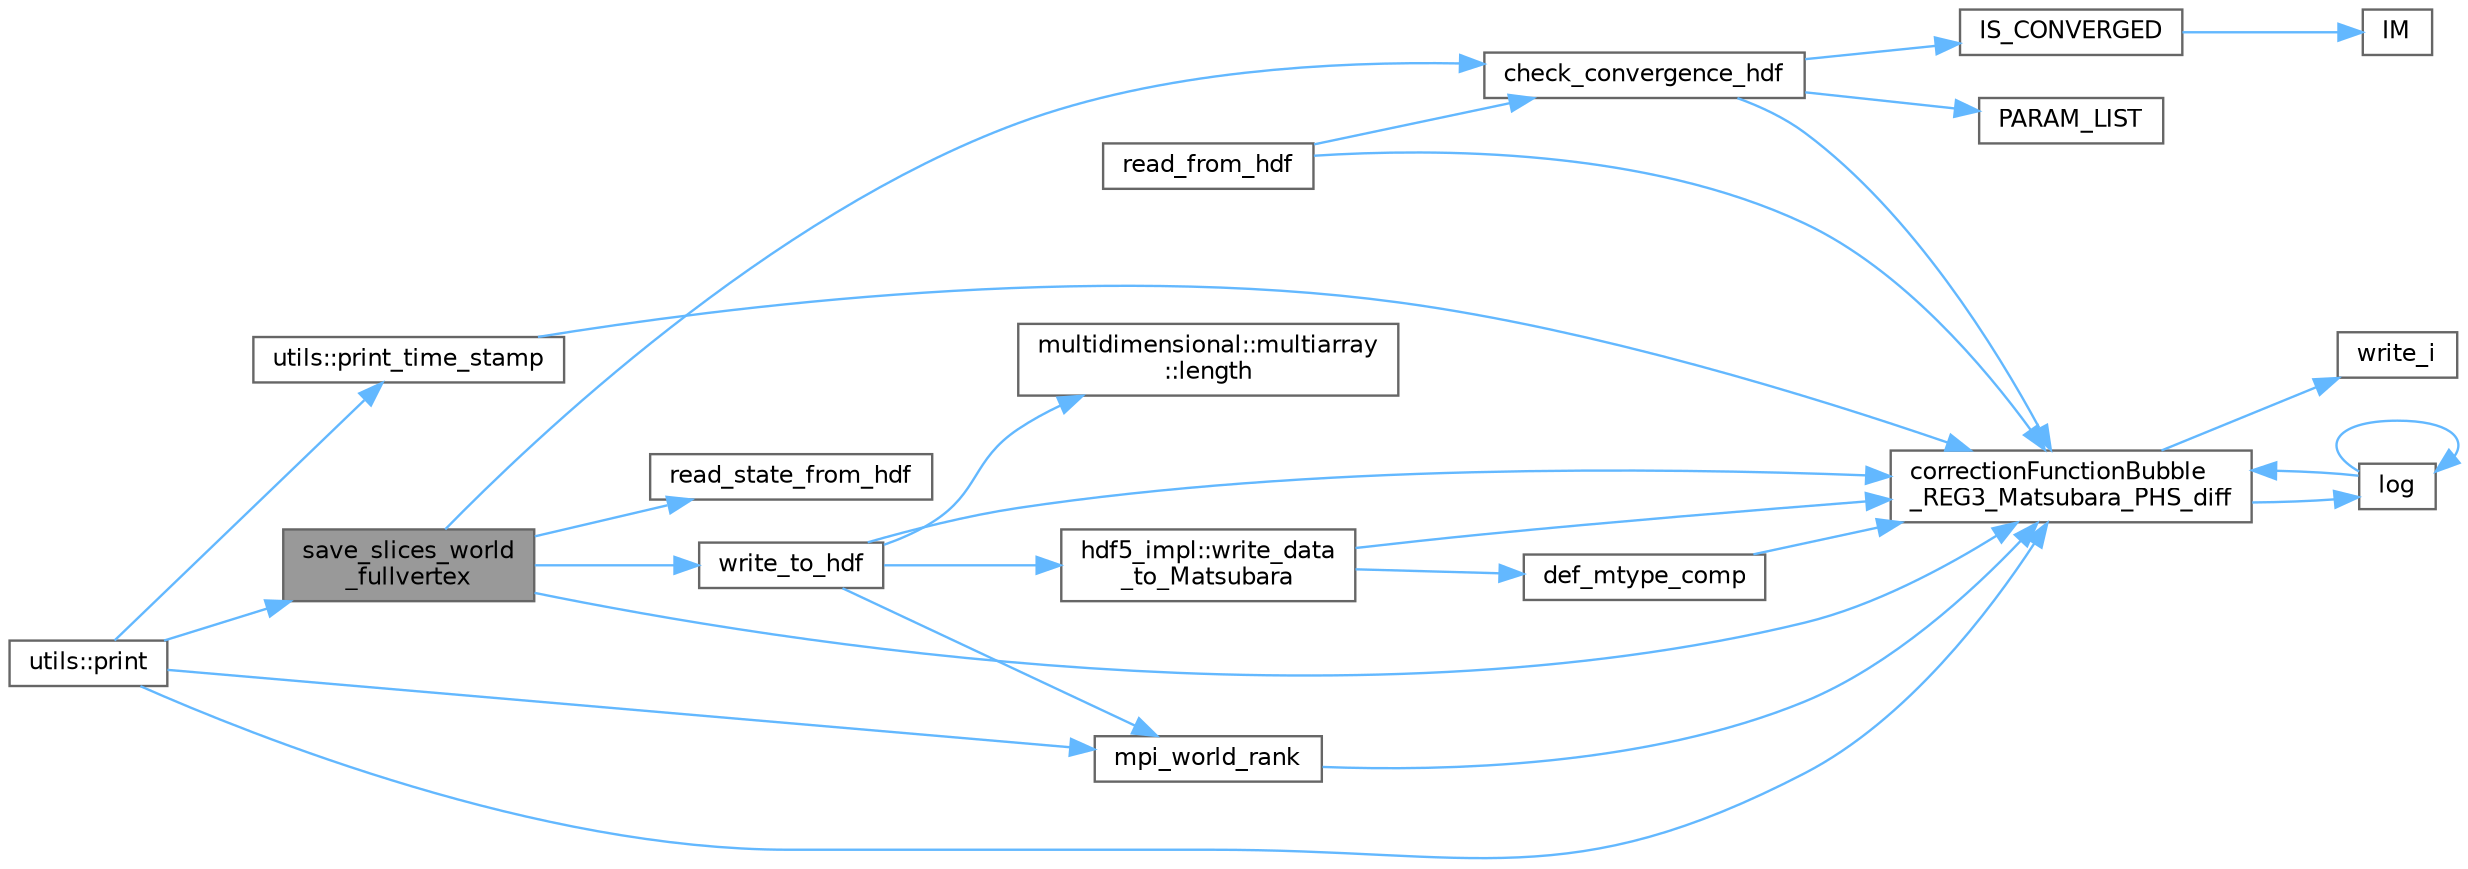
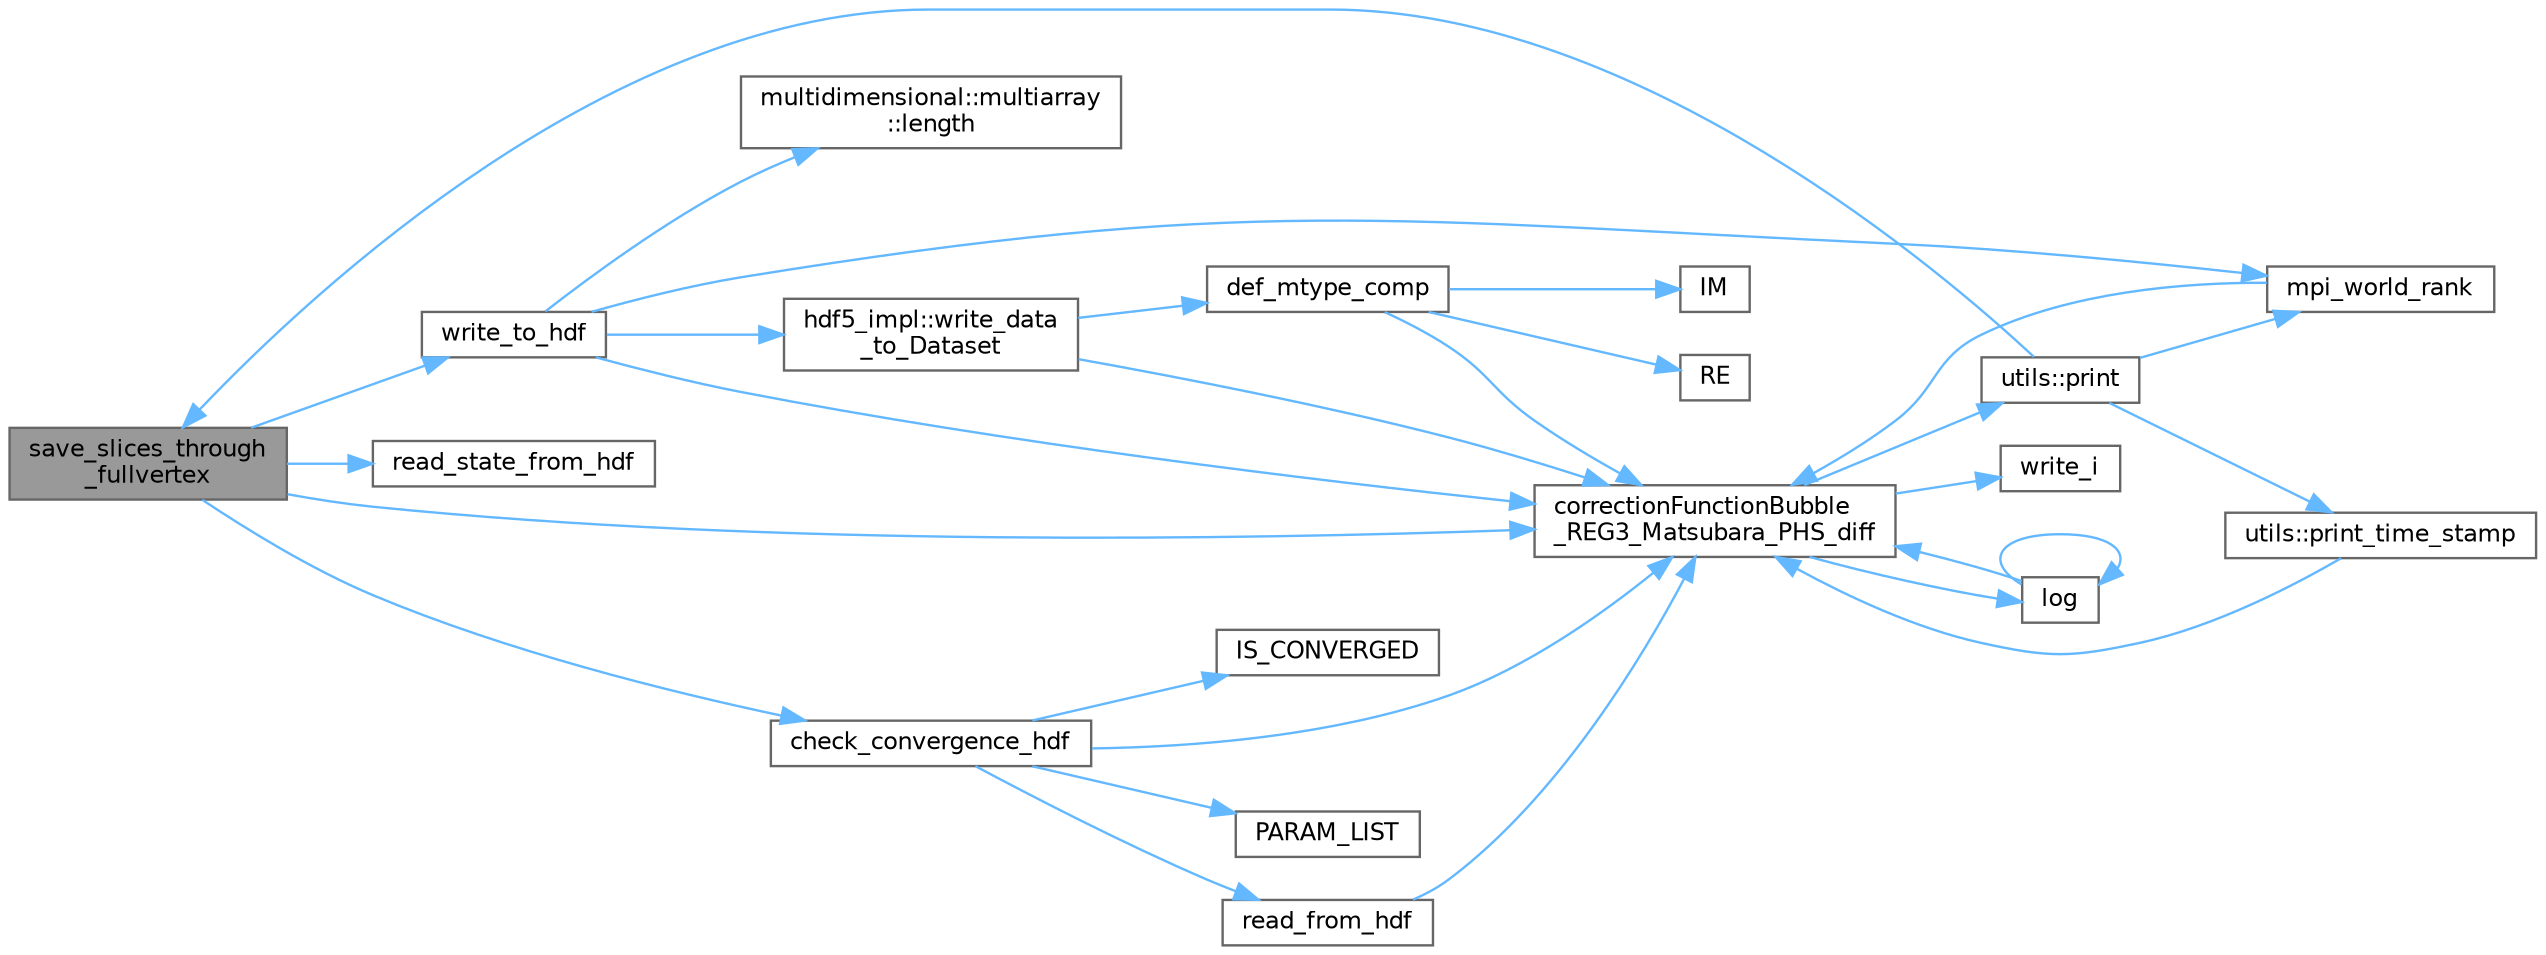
edge "IS_CONVERGED" -> "IM": now "def_mtype_comp" -> "IM"
edge "read_from_hdf" -> "check_convergence_hdf": reversed
node "RE": added
node "save_slices_world _fullvertex": label "save_slices_world _fullvertex" -> "save_slices_through _fullvertex"
node "hdf5_impl::write_data _to_Matsubara": label "hdf5_impl::write_data _to_Matsubara" -> "hdf5_impl::write_data _to_Dataset"
edge "utils::print" -> "correctionFunctionBubble _REG3_Matsubara_PHS_diff": reversed
